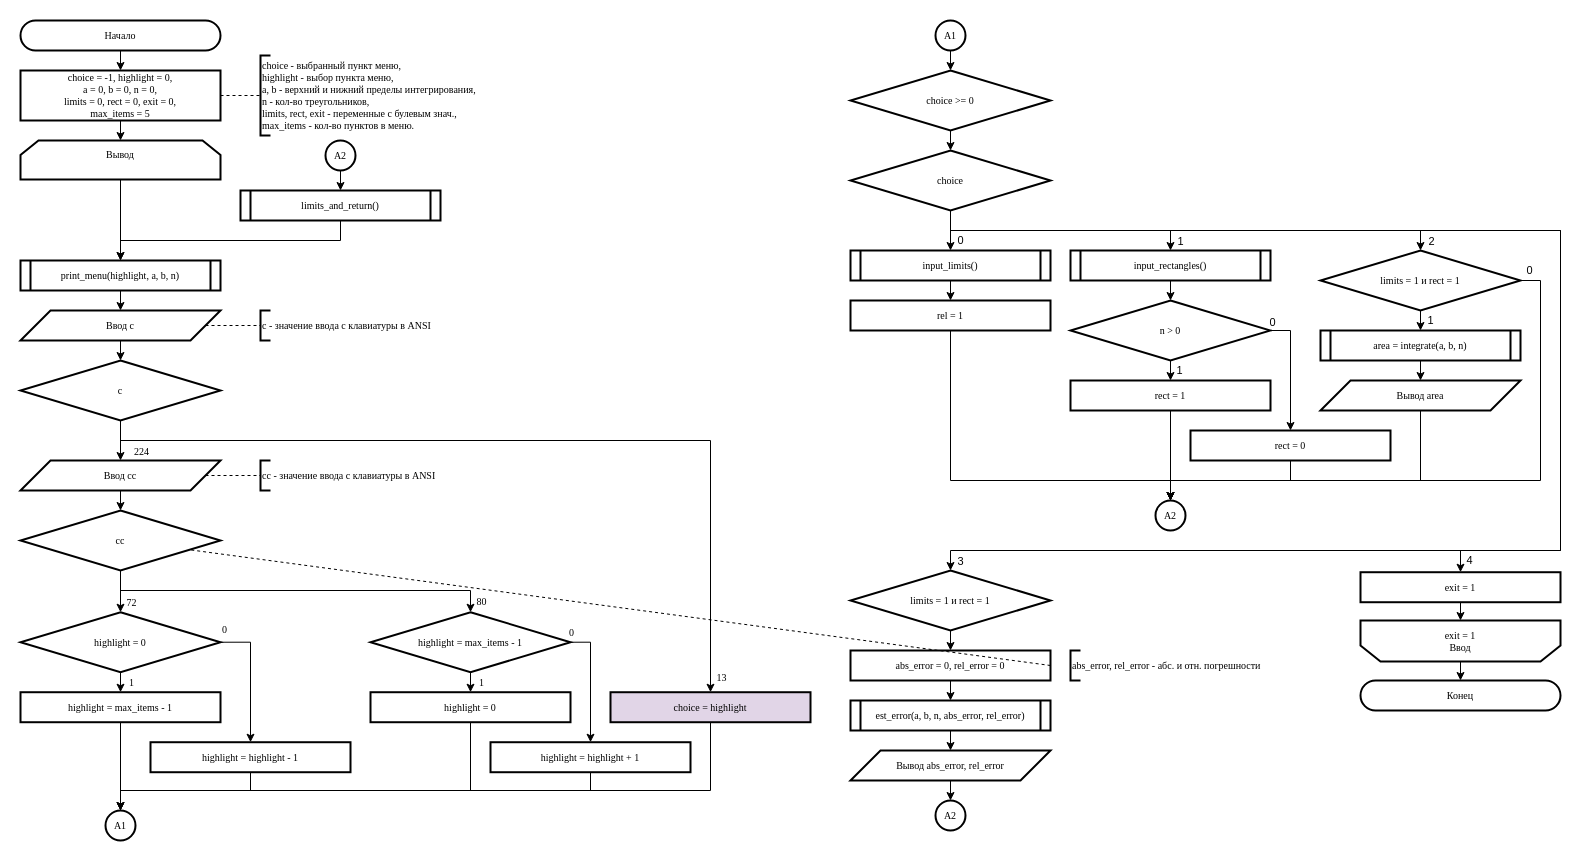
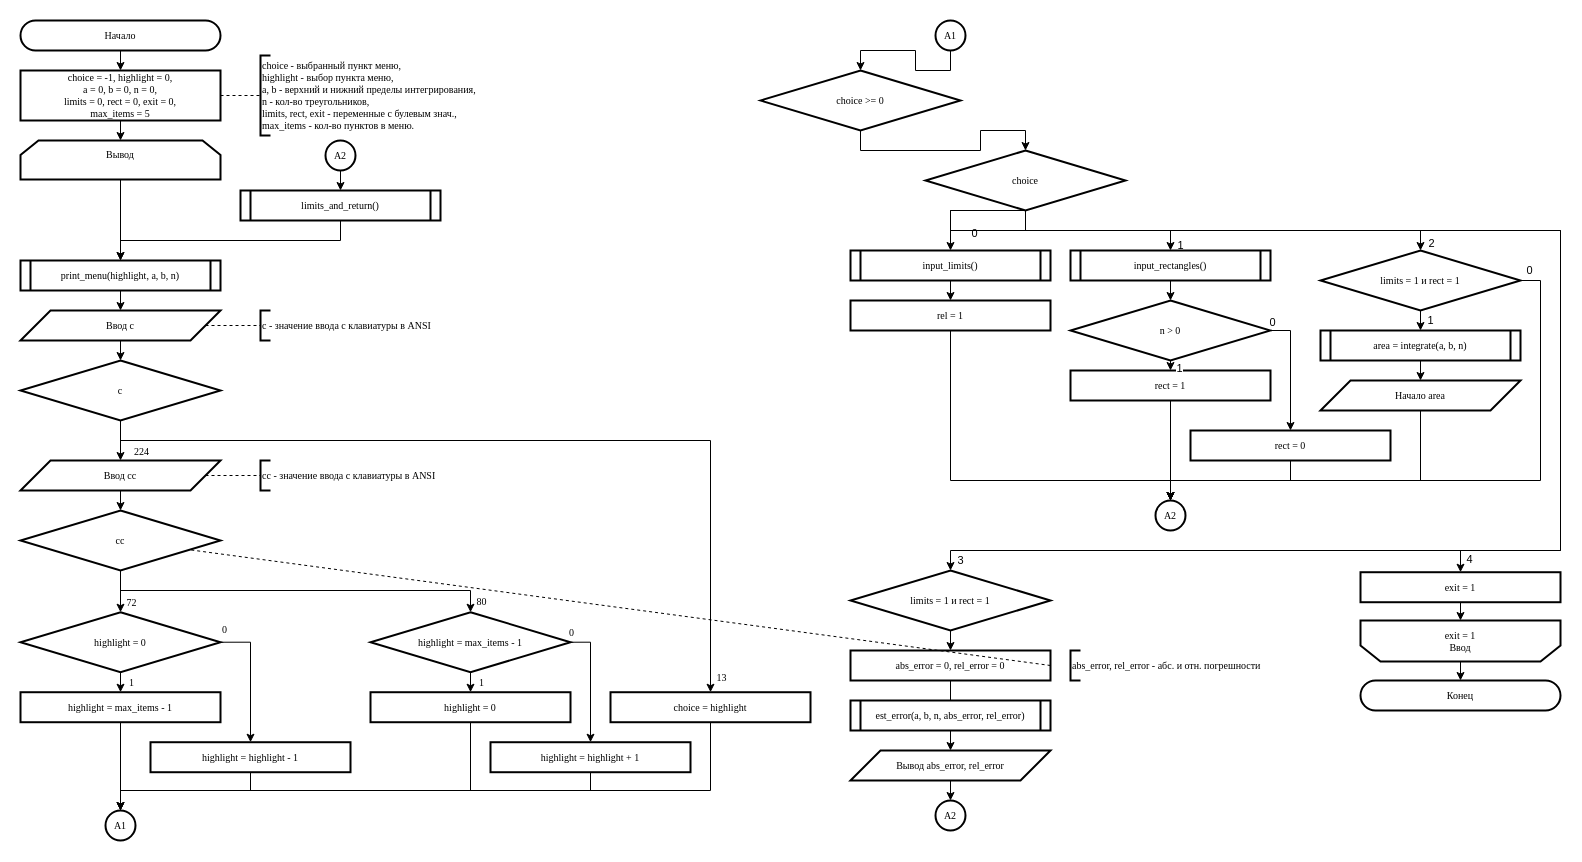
node "choice >= 0": moved (951, 101) -> (861, 101)
node "choice": moved (951, 181) -> (1026, 181)
node "rect = 1": moved (1171, 396) -> (1171, 386)
node "Вывод area": label "Вывод area" -> "Начало area"
edge "abs_error = 0, rel_error = 0" -> "est_error(a, b, n, abs_error, rel_error)": arrowhead classic -> none
node "choice = highlight": fillcolor #e1d5e7 -> #ffffff
